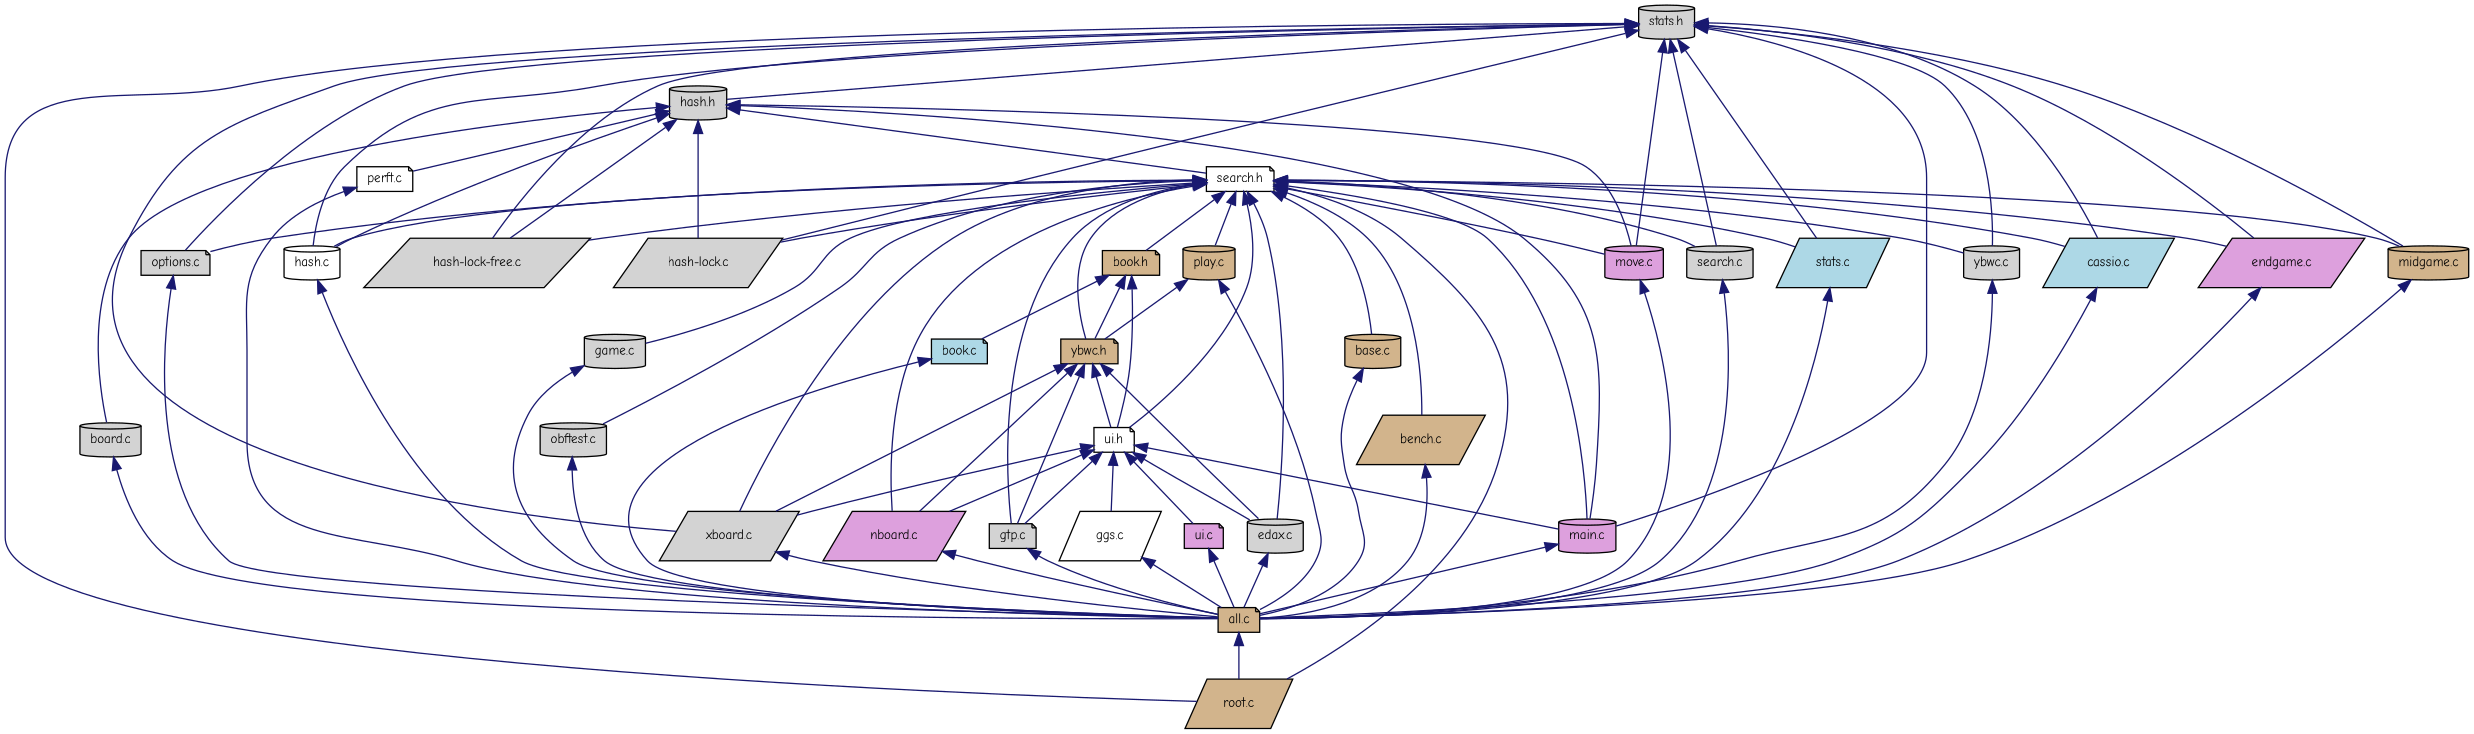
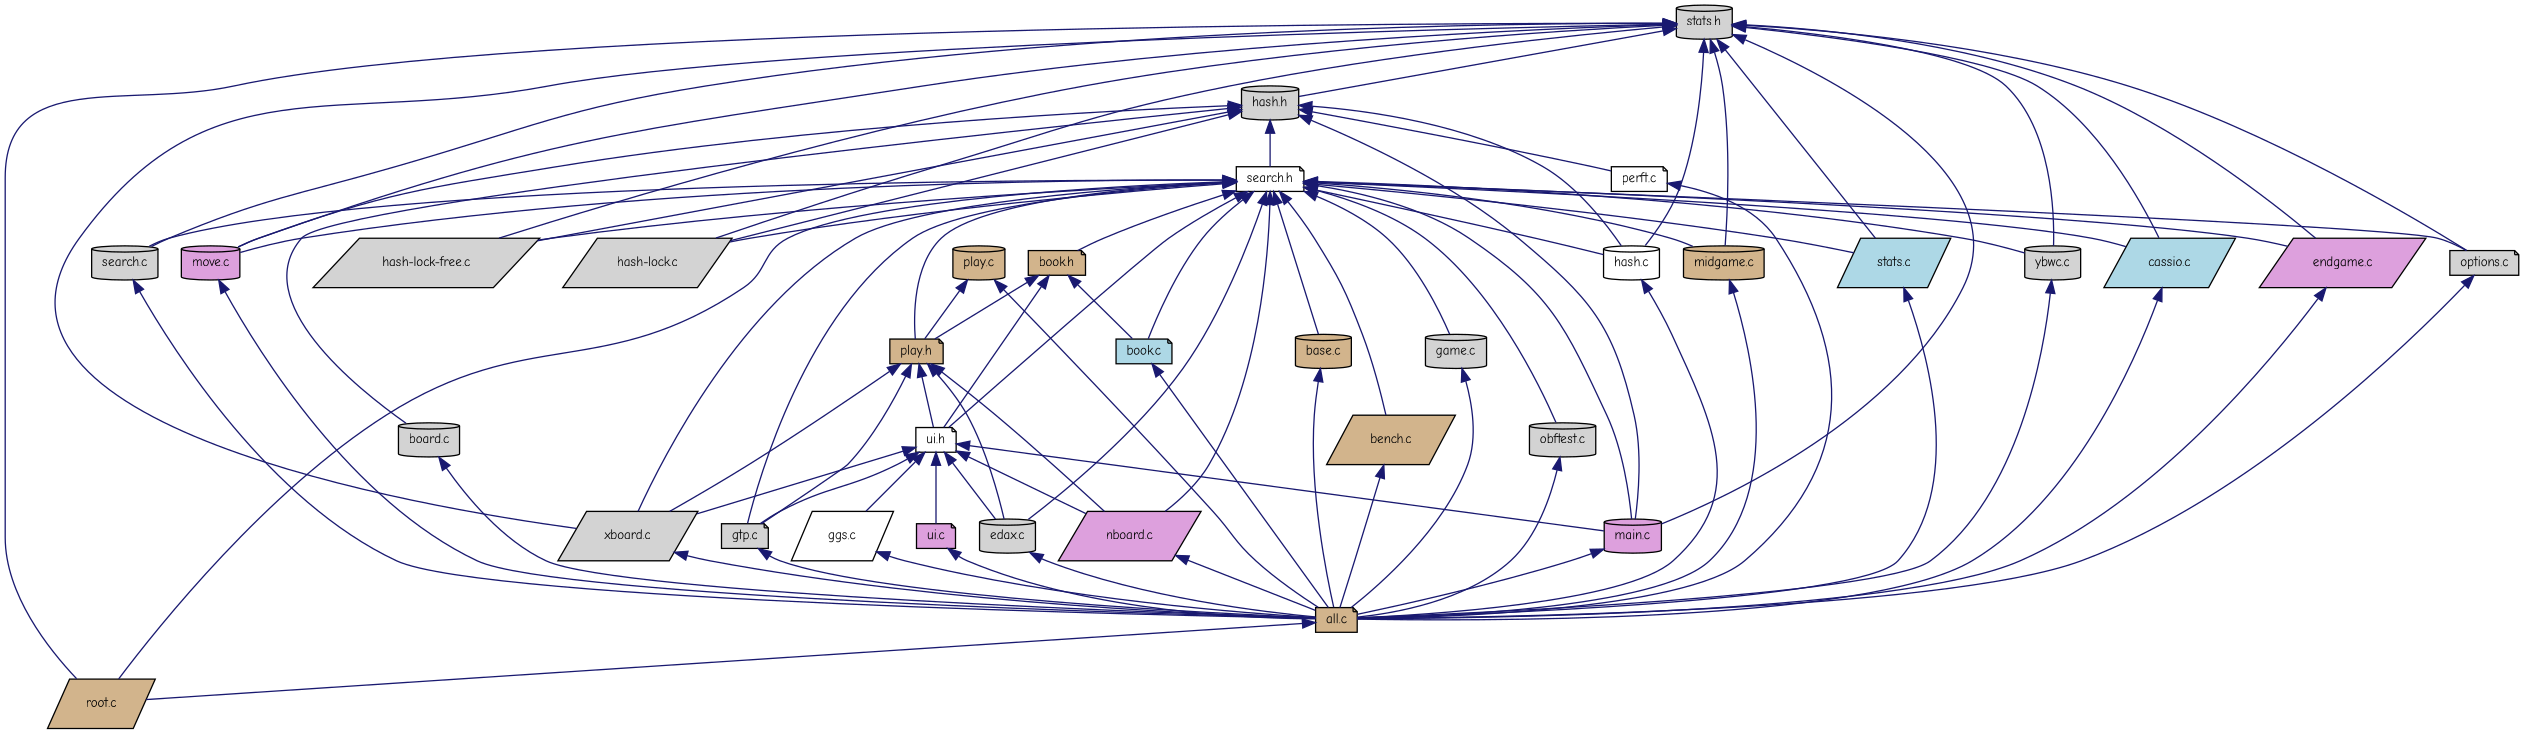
edge "play.c" -> "search.h": now "book.c" -> "search.h"
node "ybwc.h": label "ybwc.h" -> "play.h"
